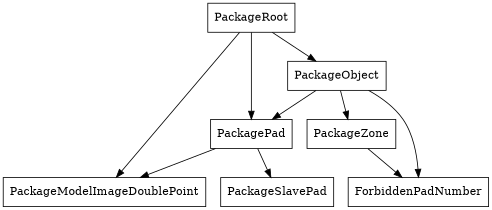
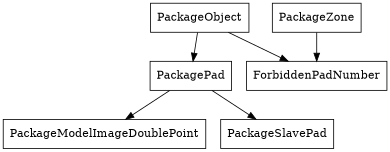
node "PackageRoot": removed
edge "PackageObject" -> "PackageZone": removed
